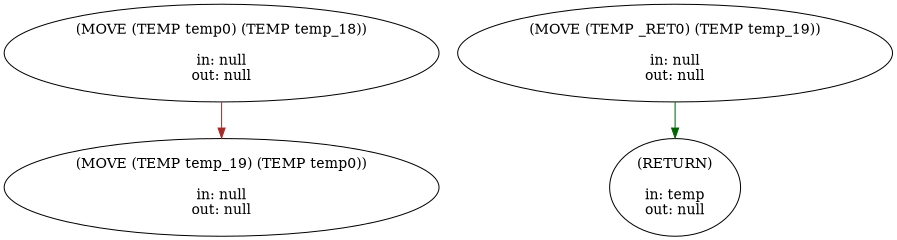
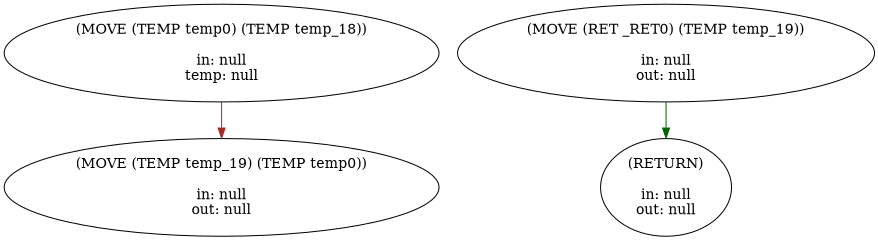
node "(MOVE (TEMP temp0) (TEMP temp_18)) in: null out: null": label "(MOVE (TEMP temp0) (TEMP temp_18)) in: null out: null" -> "(MOVE (TEMP temp0) (TEMP temp_18)) in: null temp: null"
node "(MOVE (TEMP _RET0) (TEMP temp_19)) in: null out: null": label "(MOVE (TEMP _RET0) (TEMP temp_19)) in: null out: null" -> "(MOVE (RET _RET0) (TEMP temp_19)) in: null out: null"
node "(RETURN) in: temp out: null": label "(RETURN) in: temp out: null" -> "(RETURN) in: null out: null"
